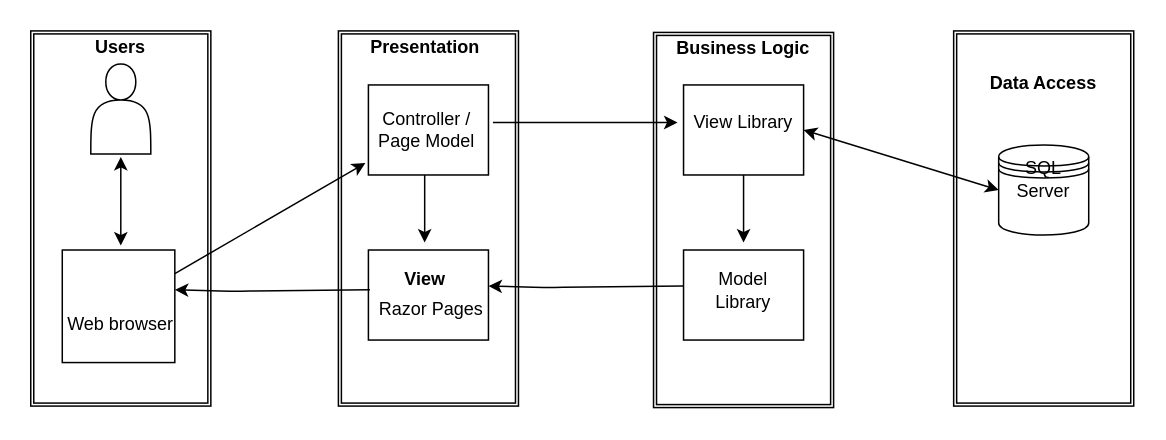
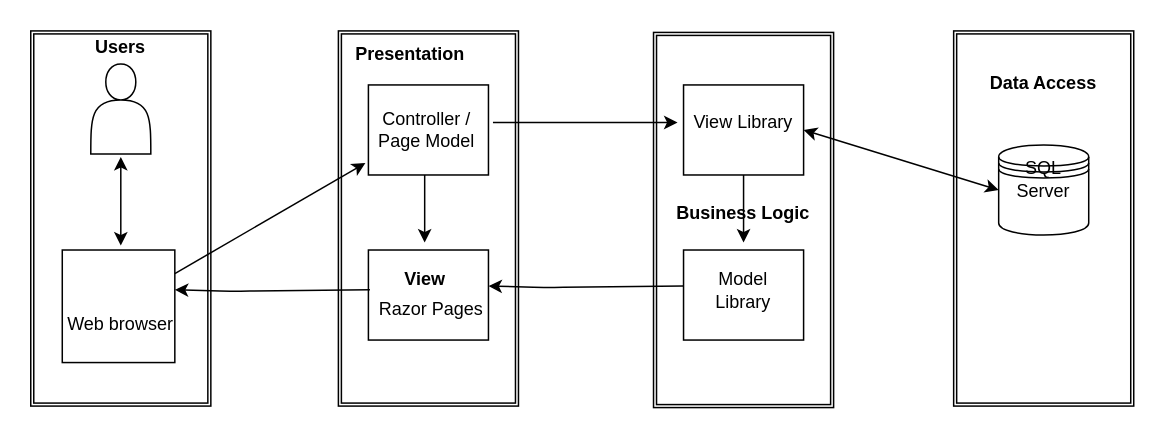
node "Presentation": moved (425, 47) -> (410, 55)
node "Business Logic": moved (743, 49) -> (743, 214)
